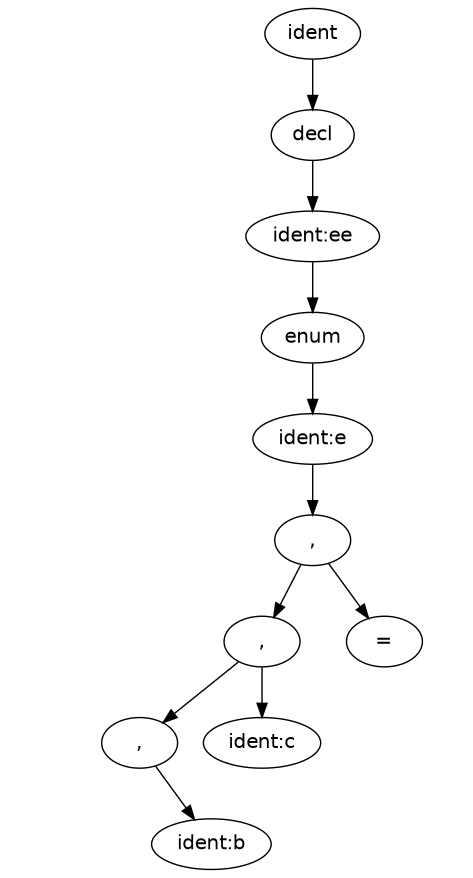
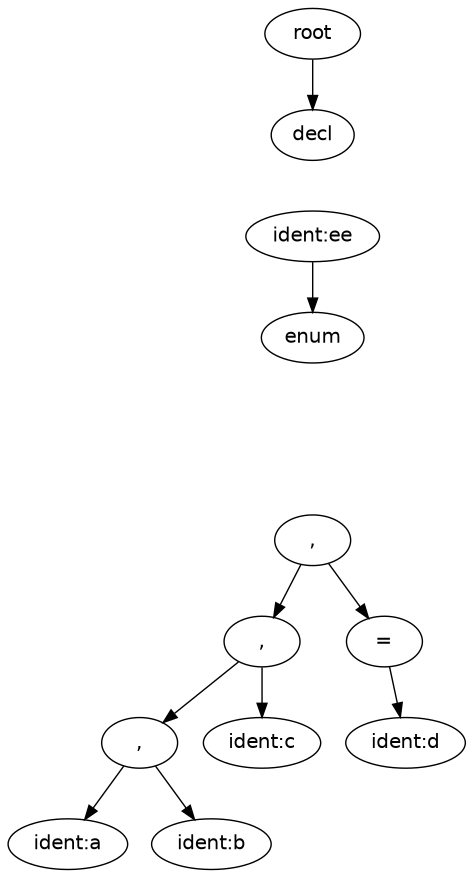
node "ident": label "ident" -> "root"
edge "decl" -> "ident:ee": removed
node "ident:e": removed
node "ident:d": added
node "ident:a": added
